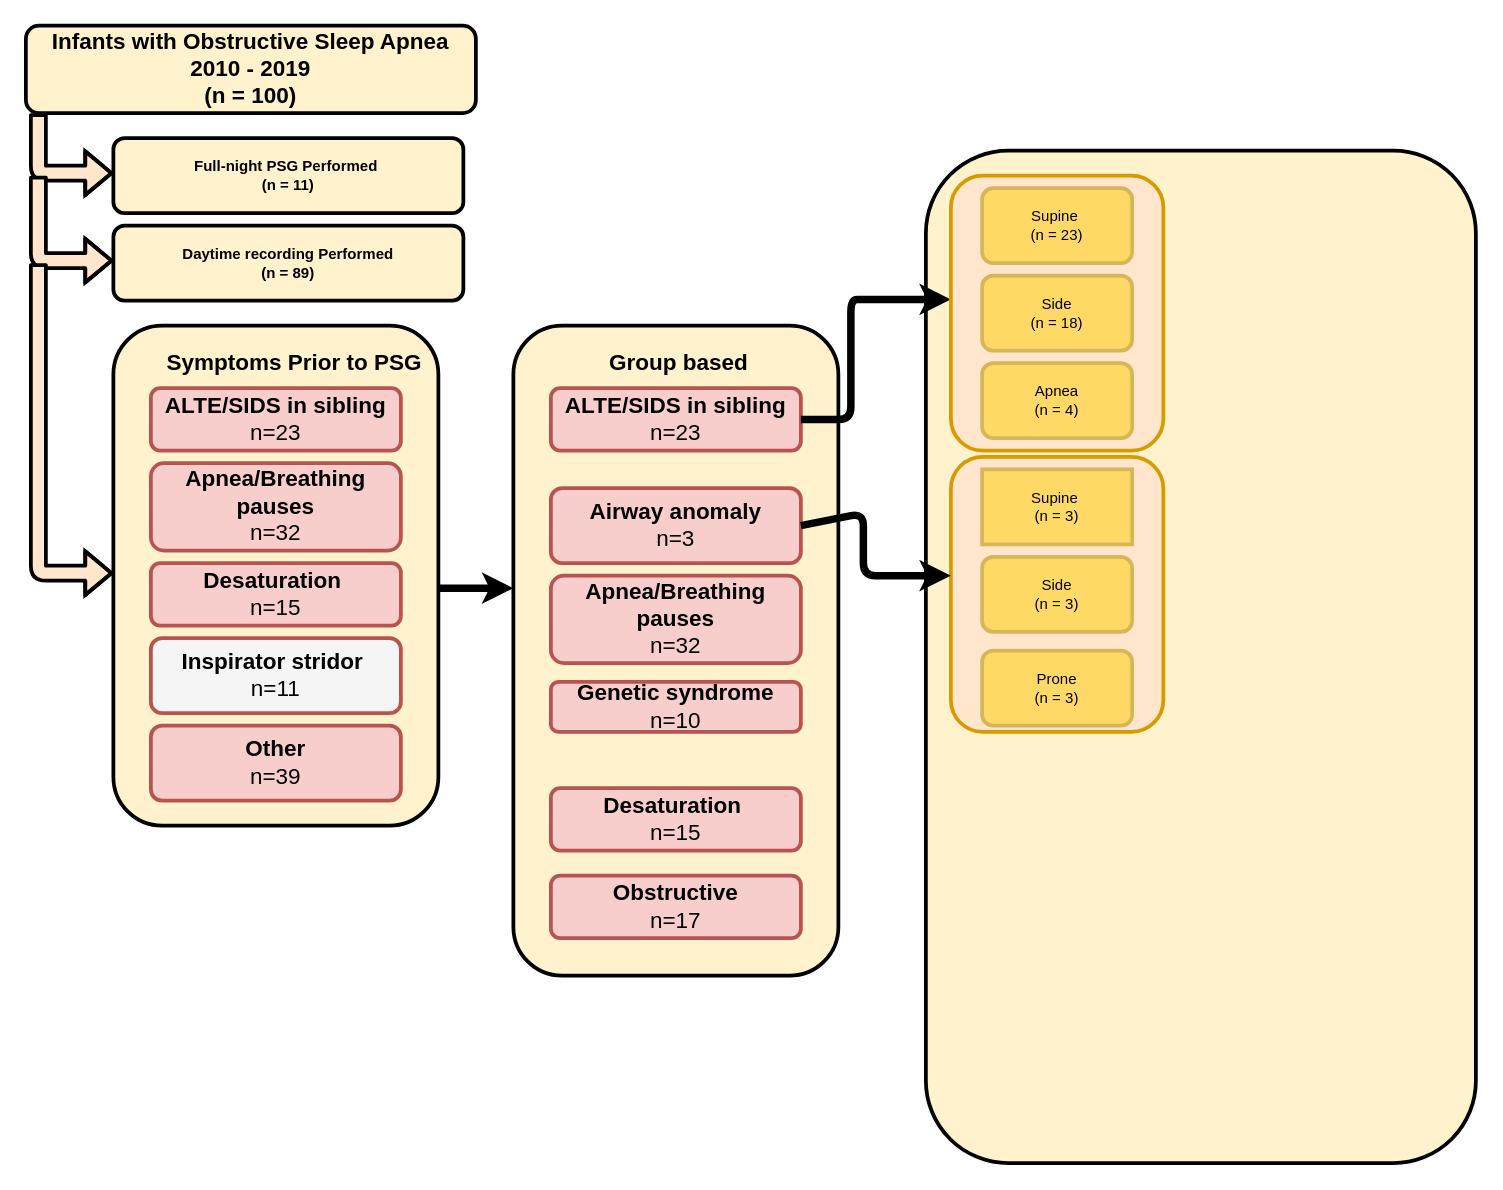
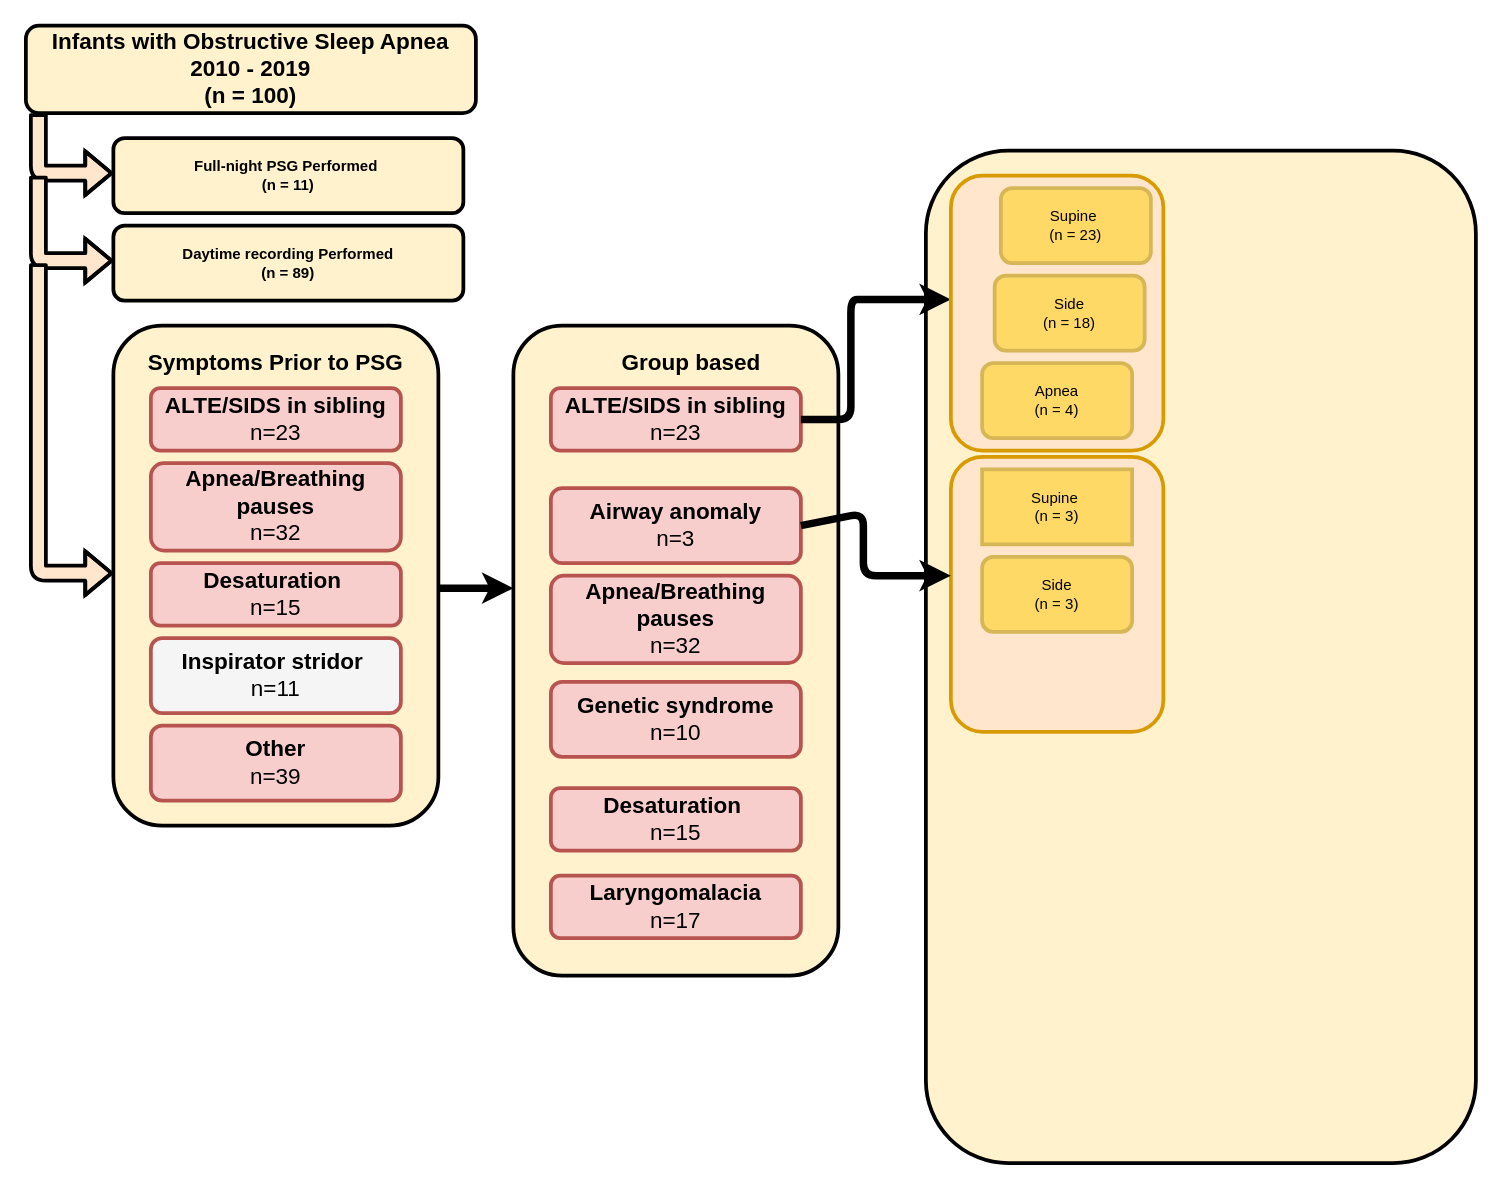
node "Supine (n = 23)": moved (1057, 226) -> (1076, 226)
node "Side (n = 18)": moved (1057, 313) -> (1069, 313)
node "Symptoms Prior to PSG": moved (294, 363) -> (276, 363)
node "Group based": moved (682, 363) -> (694, 363)
node "Prone (n = 3)": removed
node "Genetic syndrome n=10": size 250x50 -> 250x75
node "Obstructive n=17": label "Obstructive n=17" -> "Laryngomalacia n=17"
